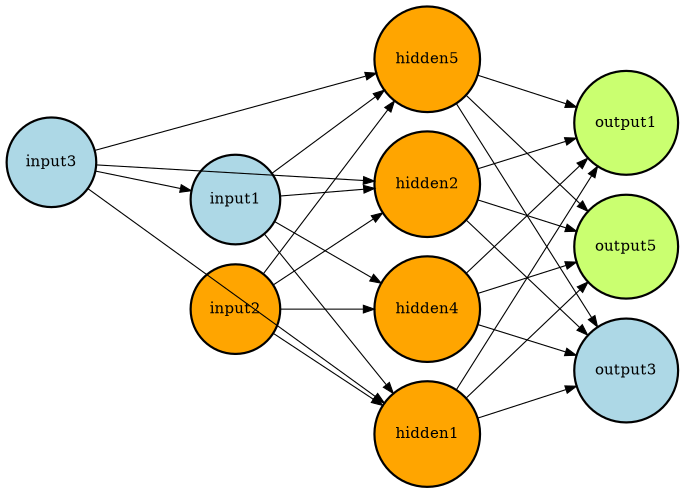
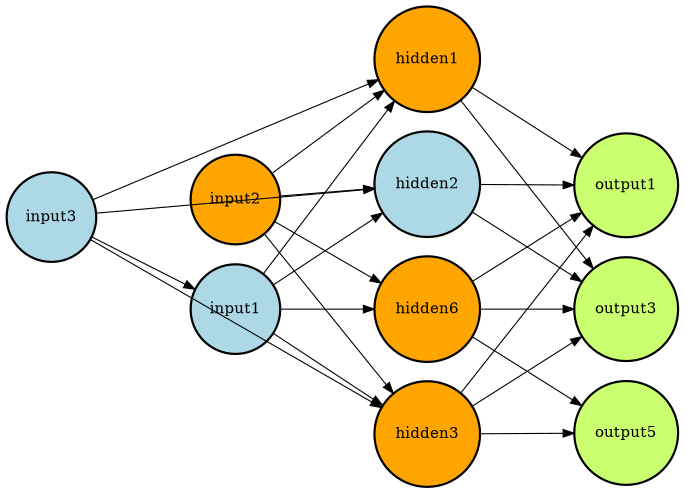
node "hidden5": label "hidden5" -> "hidden3"
node "hidden2": fillcolor orange -> lightblue
edge "hidden2" -> "output5": removed
node "hidden4": label "hidden4" -> "hidden6"
edge "hidden1" -> "output5": removed
node "output3": fillcolor lightblue -> darkolivegreen1
